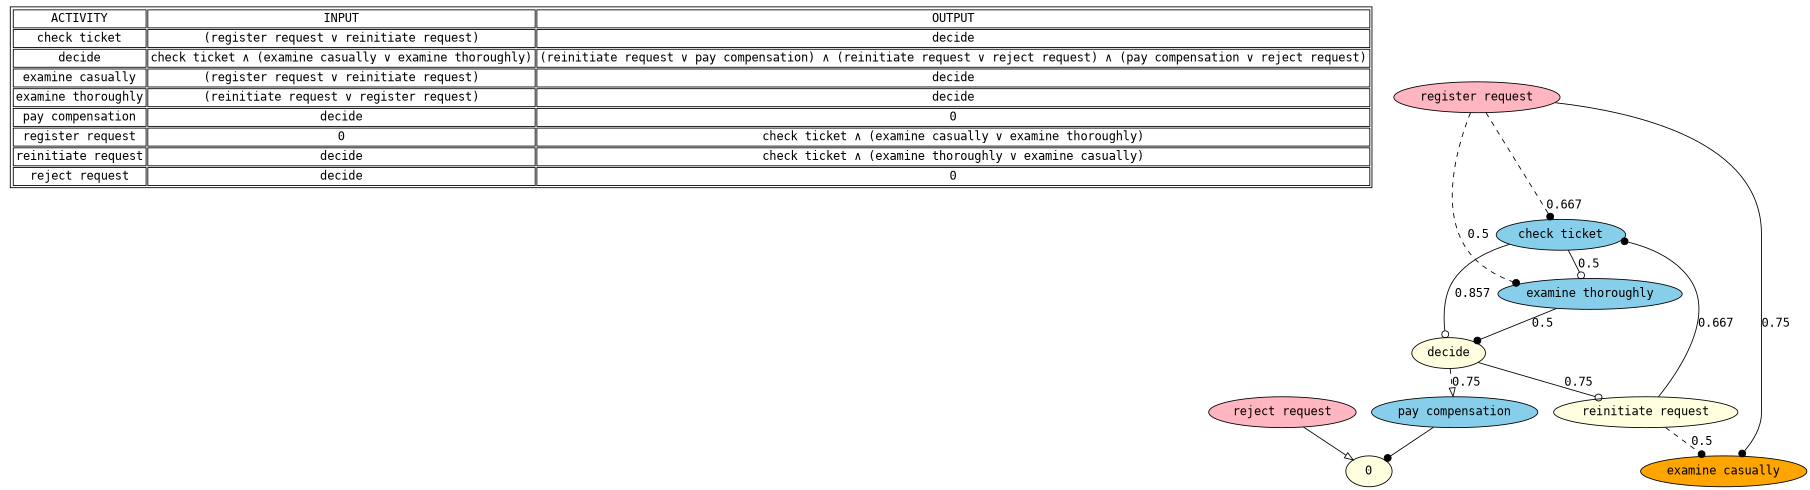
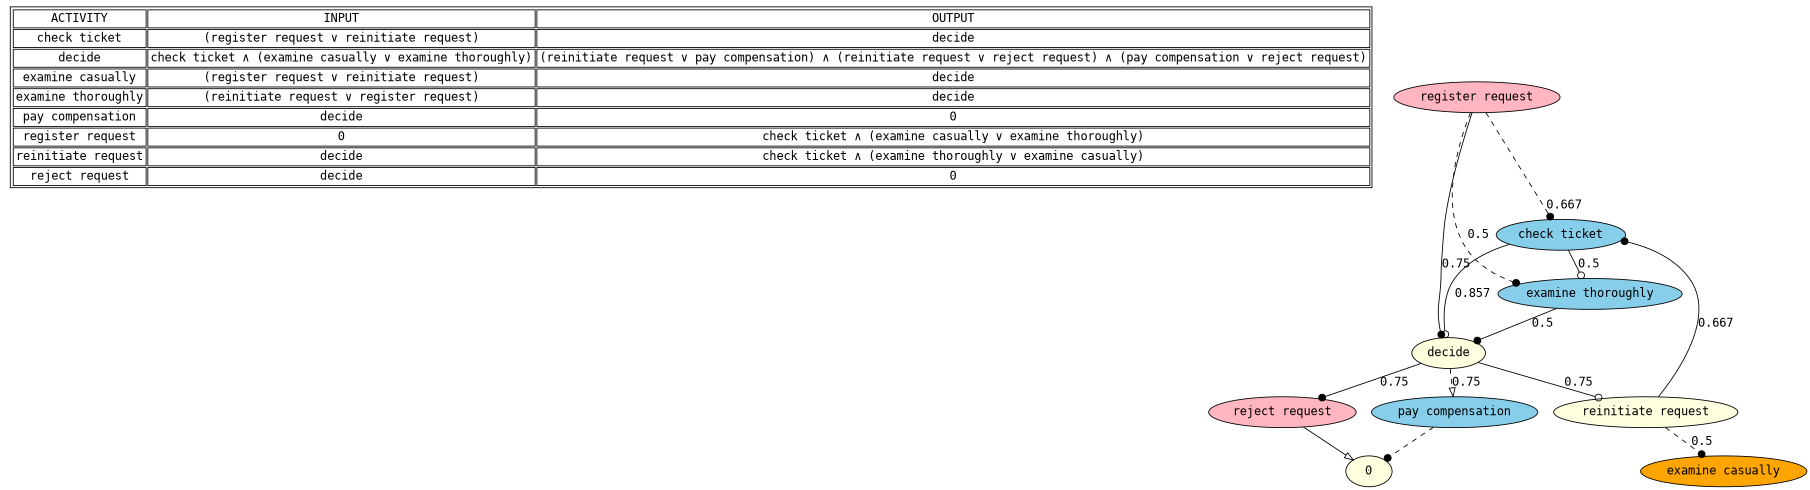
edge "register request" -> "examine casually": now "register request" -> "decide"
edge "decide" -> "reject request": added, label "0.75"
edge "pay compensation" -> "0": style solid -> dashed
